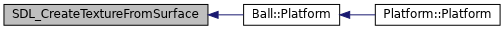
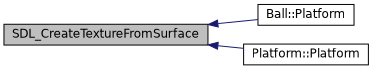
edge "Platform::Platform" -> "Ball::Platform": now "Platform::Platform" -> "SDL_CreateTextureFromSurface"
